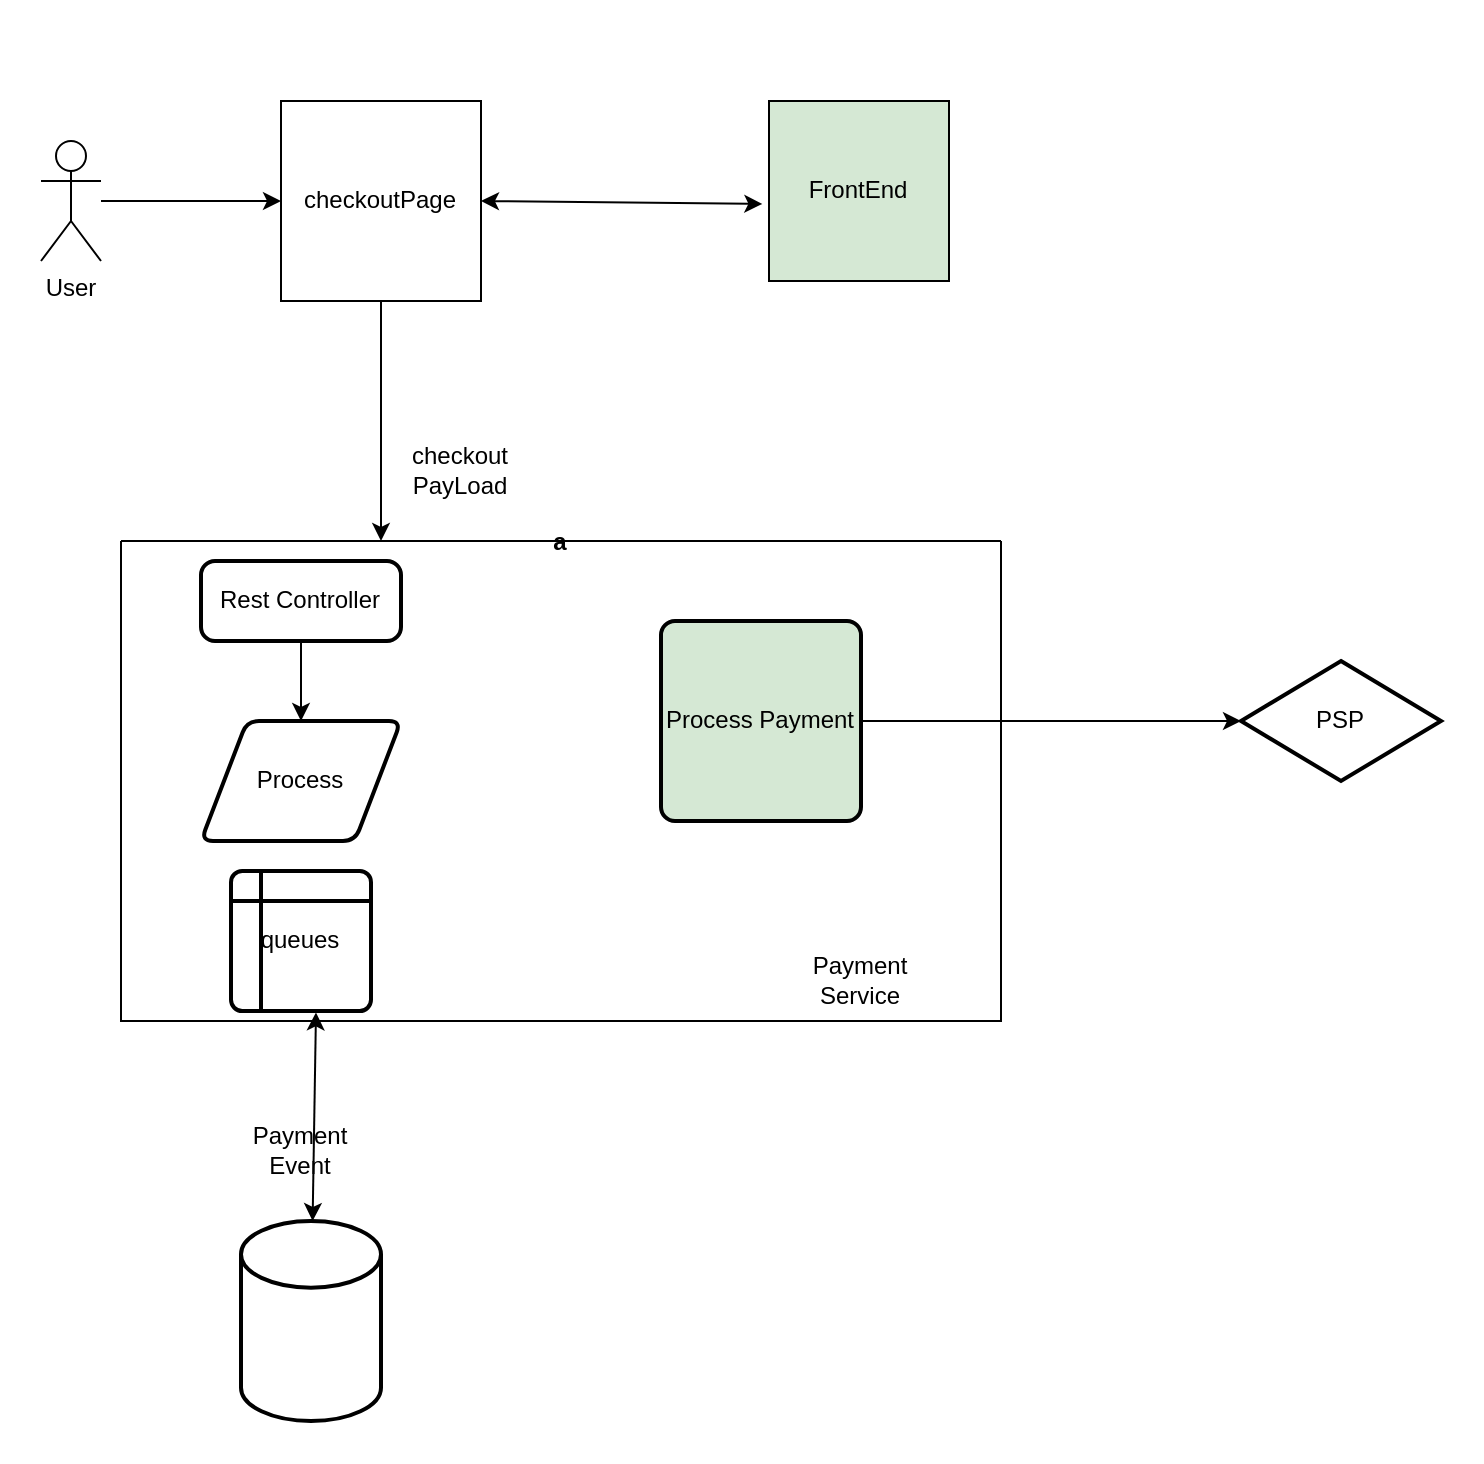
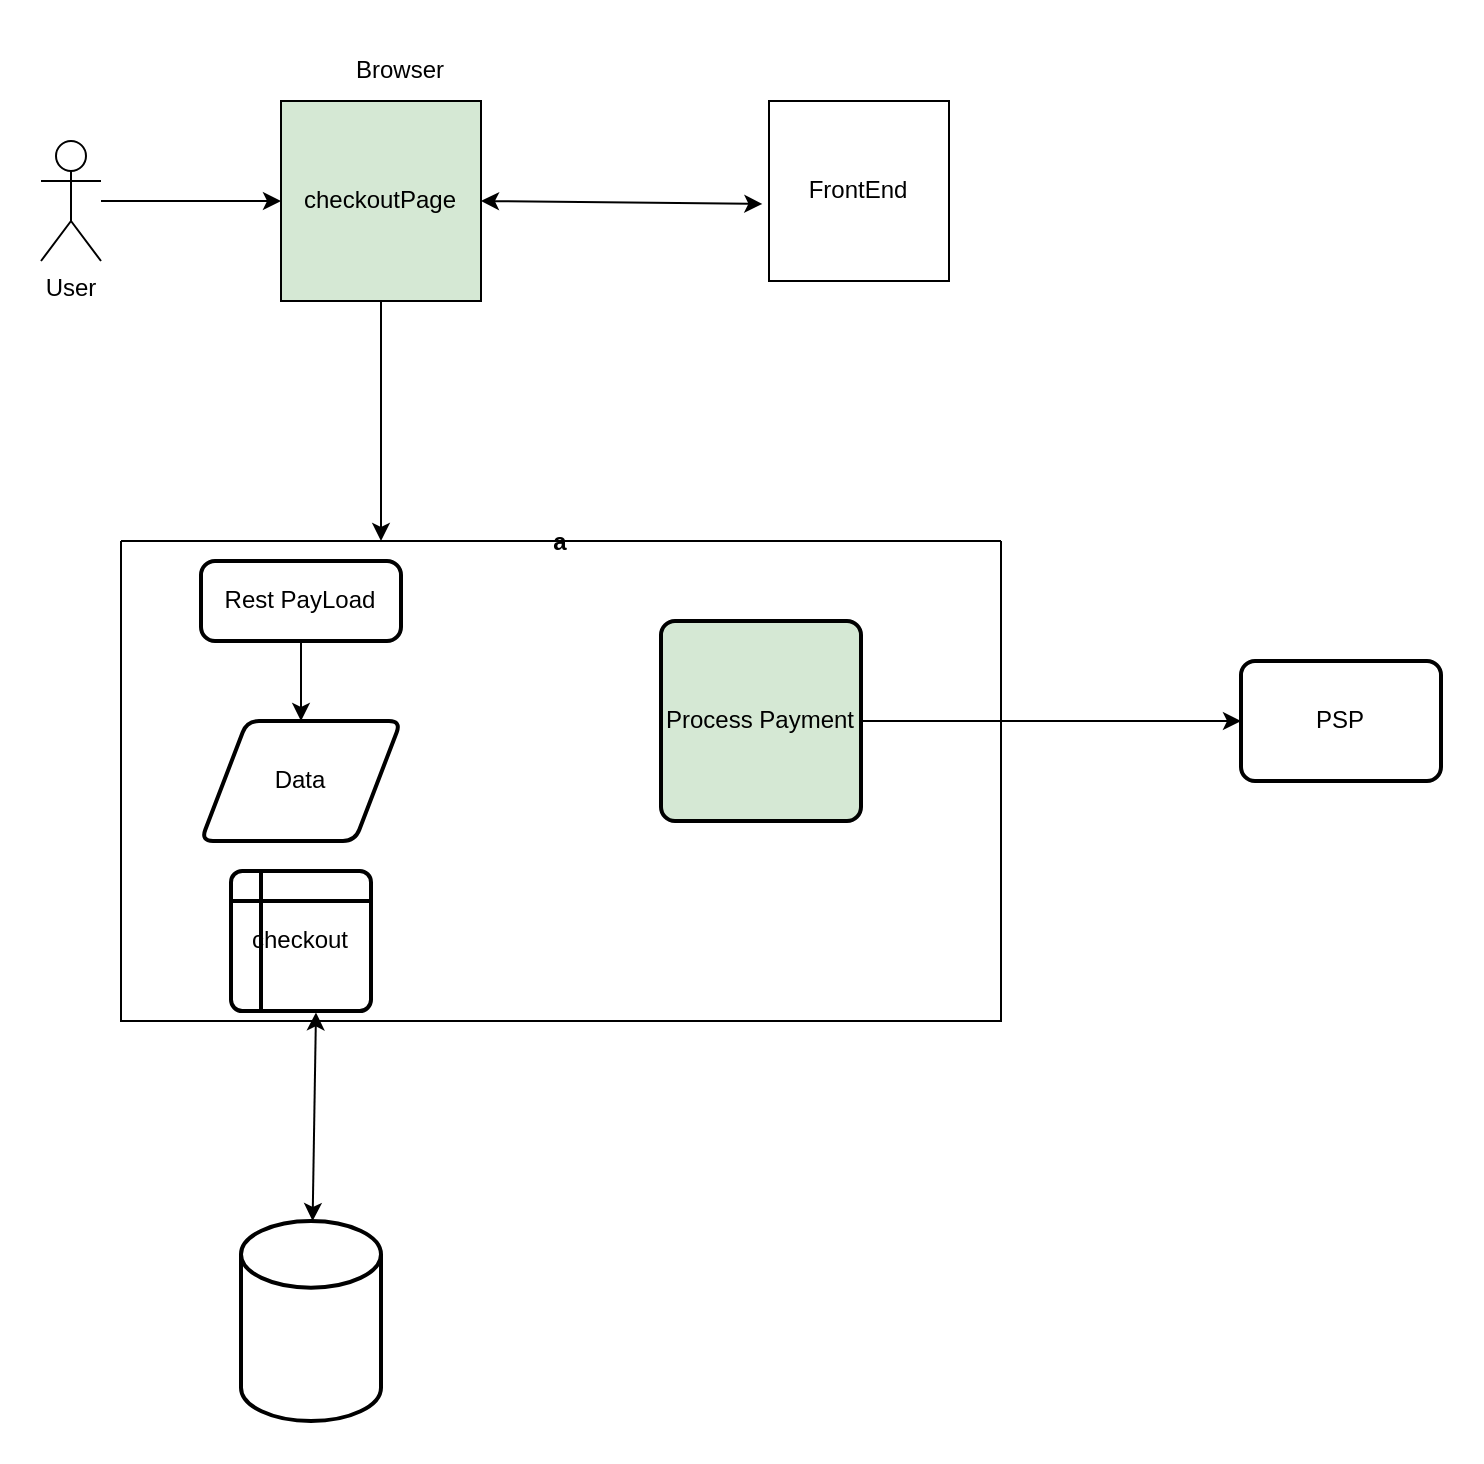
node "Browser": added
node "FrontEnd": fillcolor #d5e8d4 -> #ffffff
node "checkoutPage": fillcolor #ffffff -> #d5e8d4
node "checkout PayLoad": removed
node "Rest Controller": label "Rest Controller" -> "Rest PayLoad"
node "PSP": shape diamond -> rounded rectangle
node "Process": label "Process" -> "Data"
node "queues": label "queues" -> "checkout"
node "Payment Service": removed
node "Payment Event": removed
